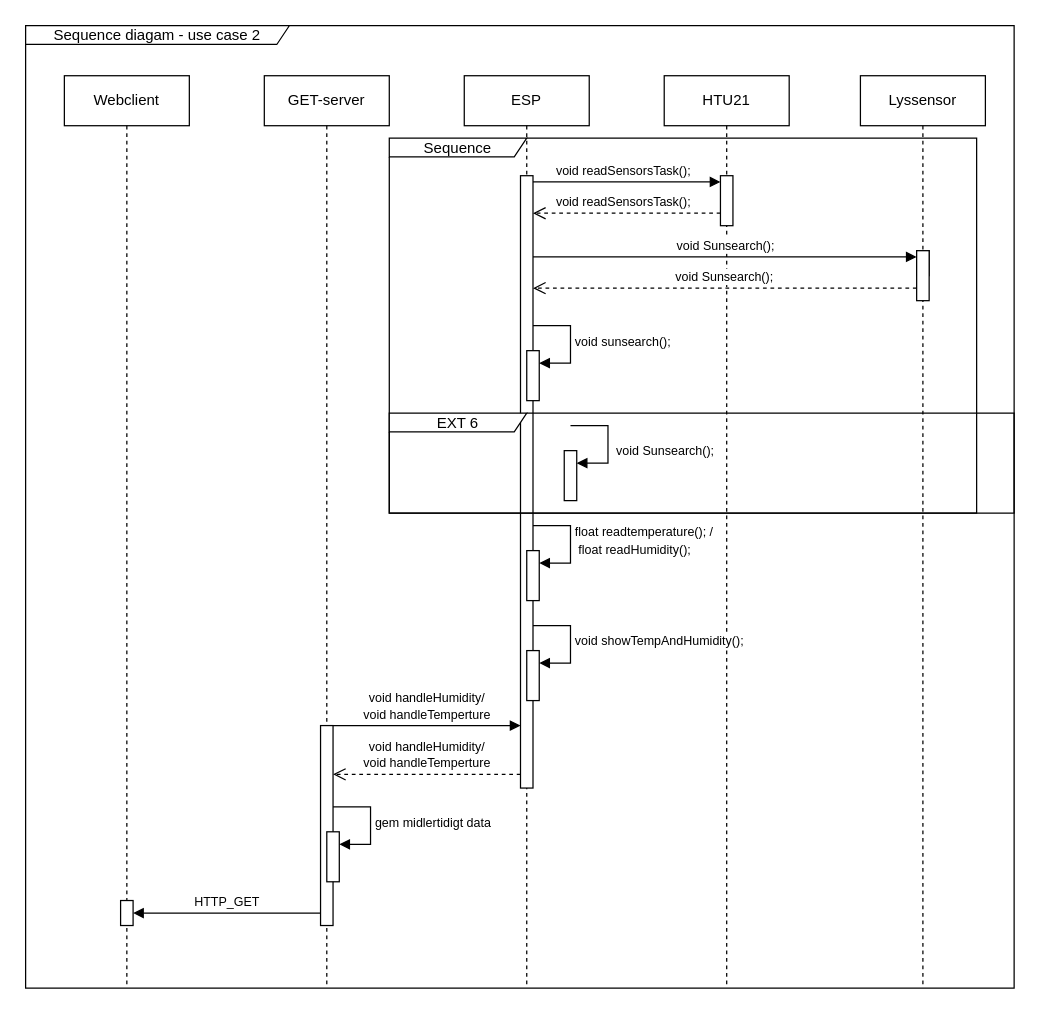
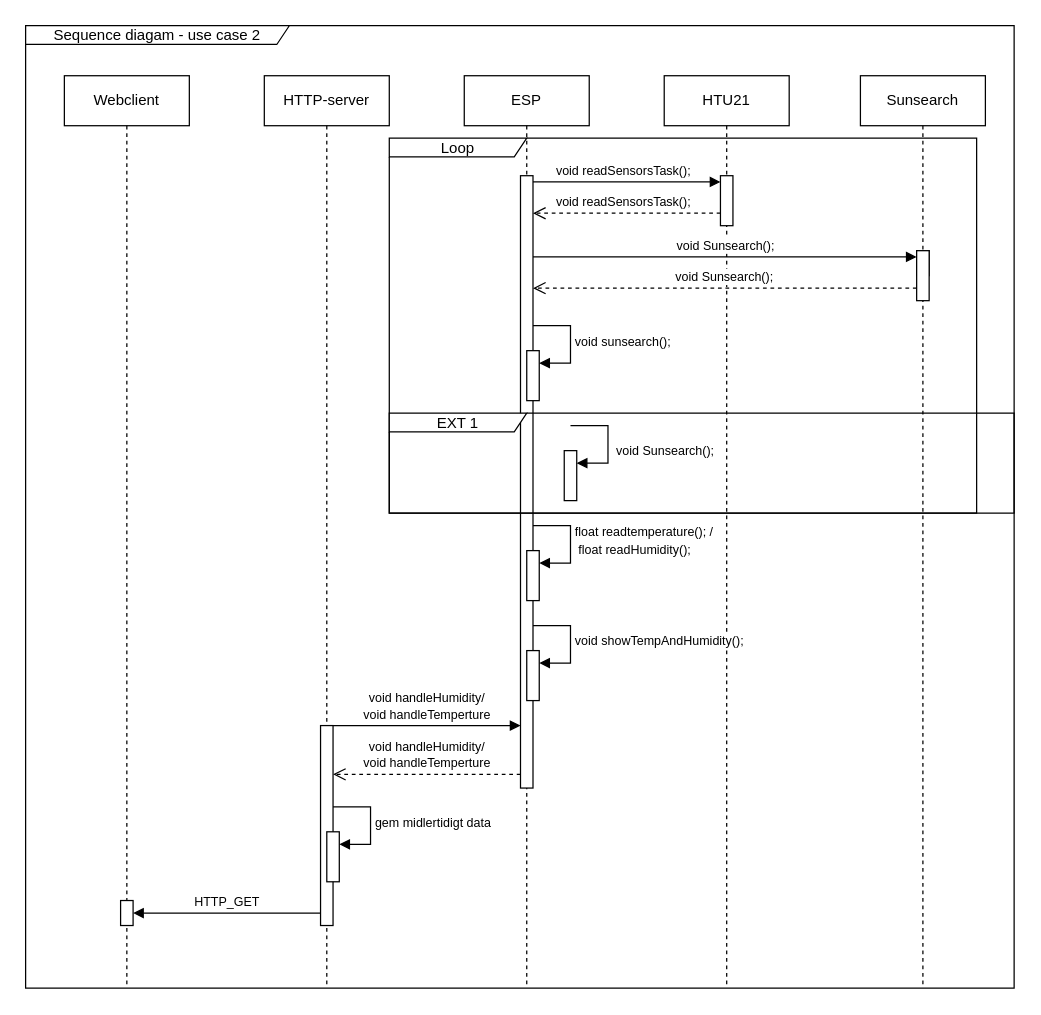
node "GET-server": label "GET-server" -> "HTTP-server"
node "Lyssensor": label "Lyssensor" -> "Sunsearch"
node "Sequence": label "Sequence" -> "Loop"
node "EXT 6": label "EXT 6" -> "EXT 1"
